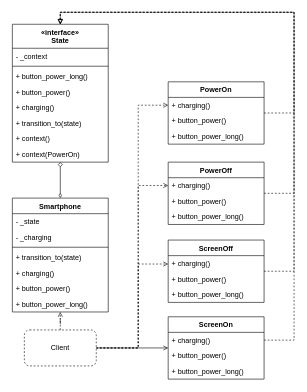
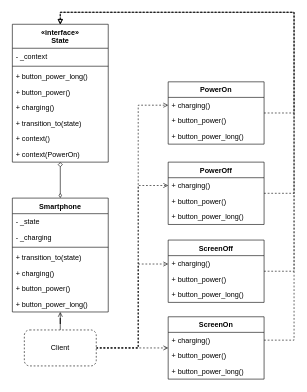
edge "Client" -> "Smartphone": style dashed -> solid
edge "Client" -> "ScreenOn": style solid -> dashed
